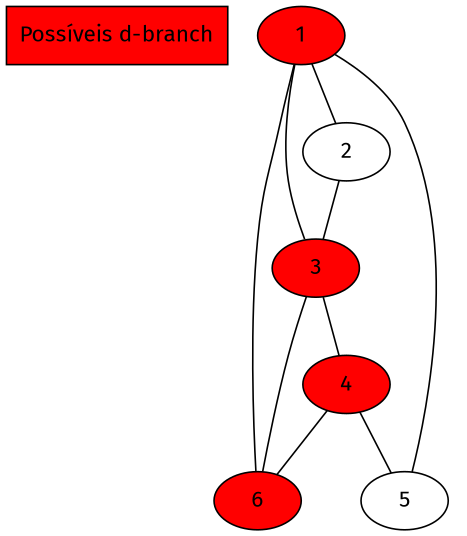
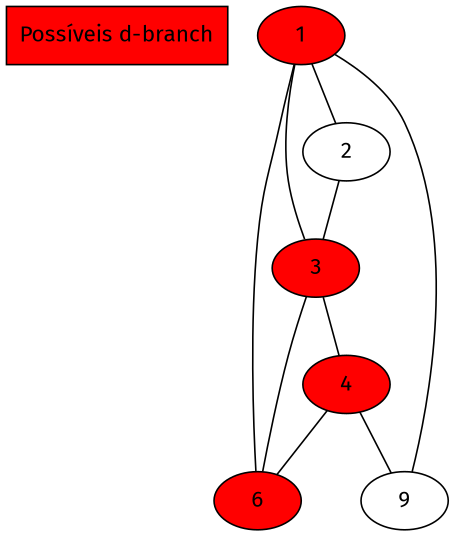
node "5": label "5" -> "9"
